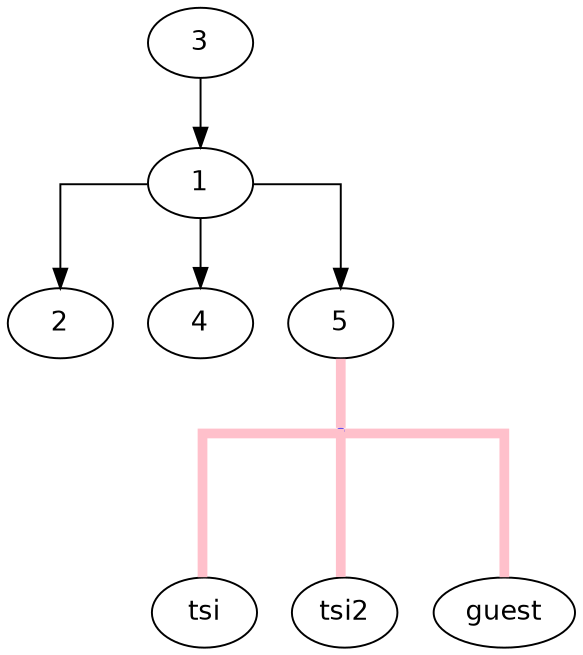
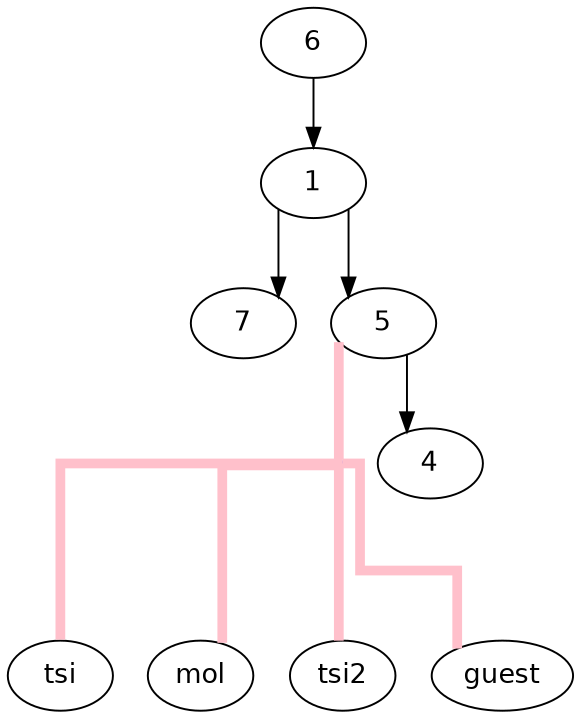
node "3": label "3" -> "6"
edge "1" -> "4": now "5" -> "4"
node "2": label "2" -> "7"
node "mol": added
